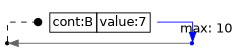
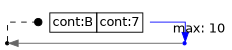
node "cont:B": text "value:7" -> "cont:7"
